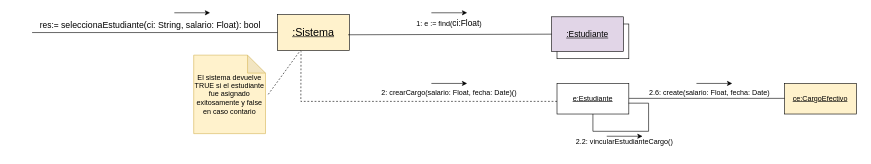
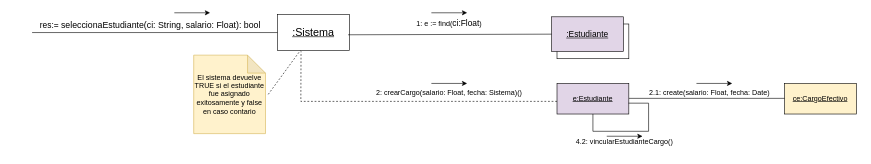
node ":Sistema": fillcolor #fff2cc -> #ffffff
node "2: crearCargo(salario: Float, fecha: Date)()": label "2: crearCargo(salario: Float, fecha: Date)()" -> "2: crearCargo(salario: Float, fecha: Sistema)()"
node "2.6: create(salario: Float, fecha: Date)": label "2.6: create(salario: Float, fecha: Date)" -> "2.1: create(salario: Float, fecha: Date)"
node "e:Estudiante": fillcolor #ffffff -> #e1d5e7
node "2.2: vincularEstudianteCargo()": label "2.2: vincularEstudianteCargo()" -> "4.2: vincularEstudianteCargo()"
